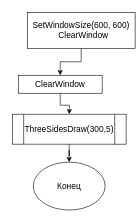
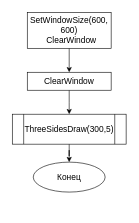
node "SetWindowSize(600, 600) ClearWindow": size 108x36 -> 84x36
node "ClearWindow": moved (60, 84) -> (69, 81)
node "Конец": size 72x48 -> 72x30
